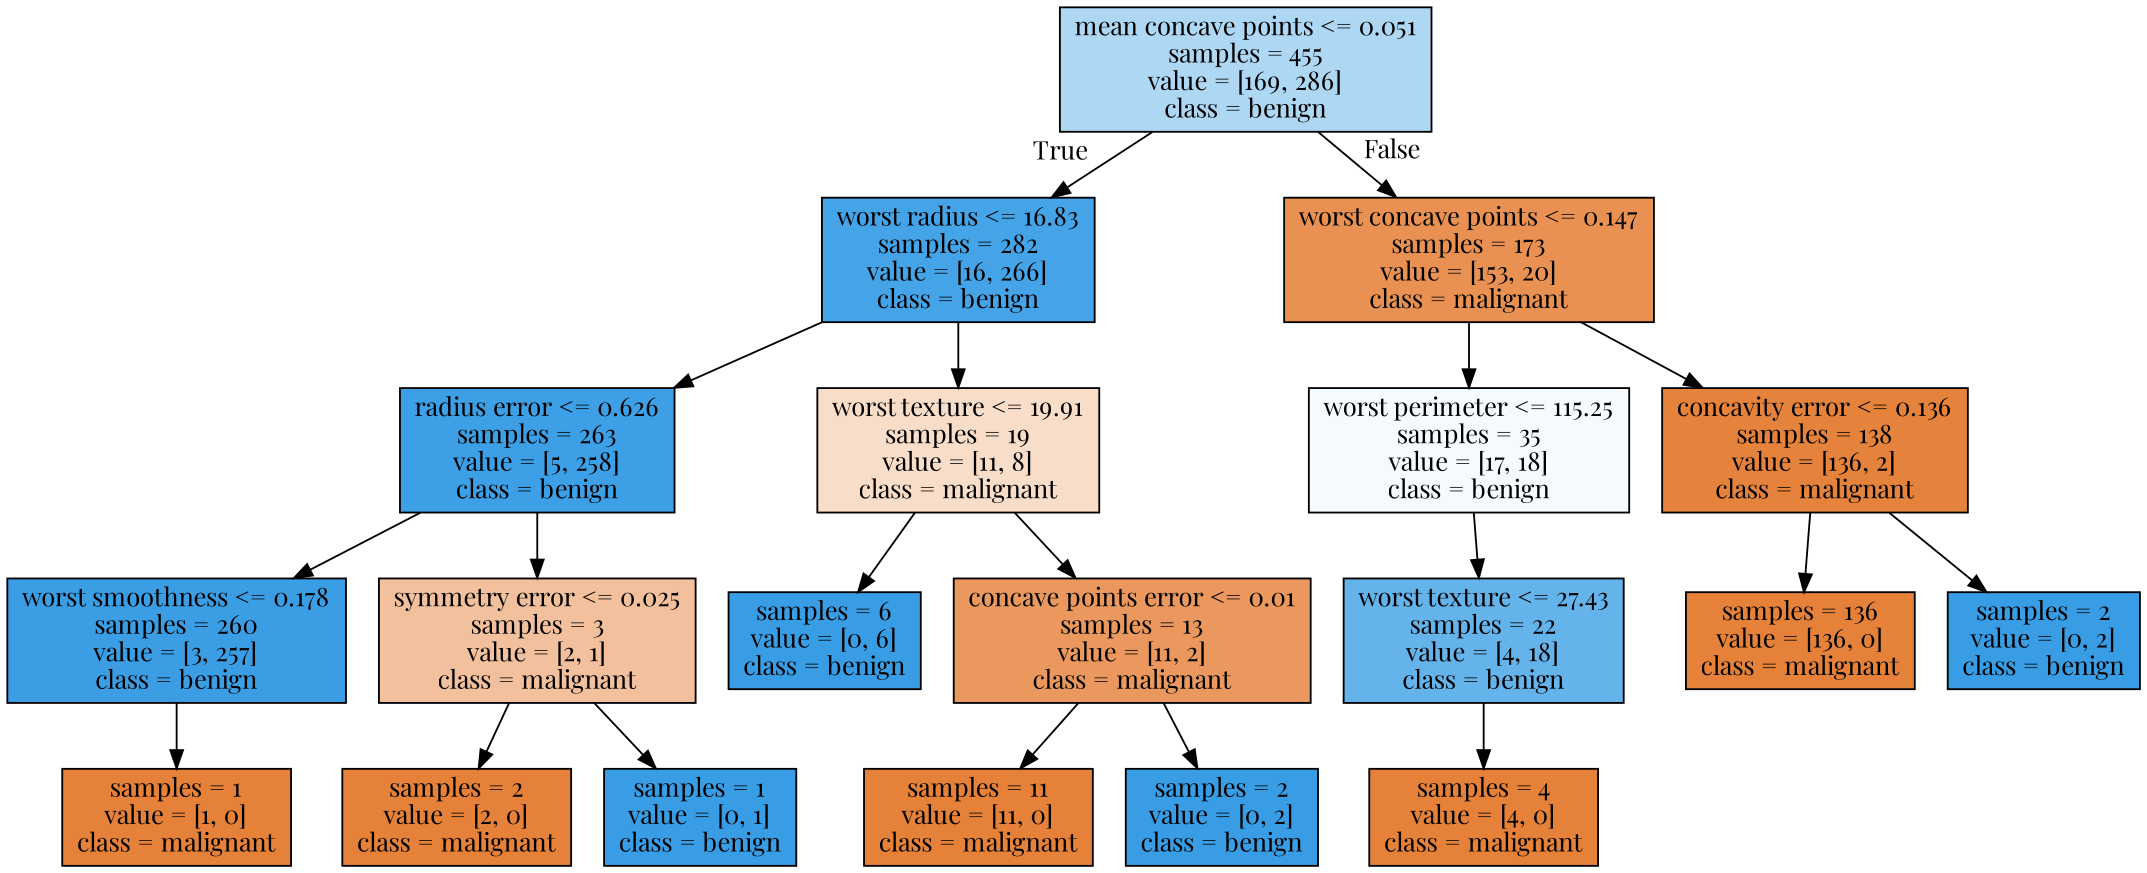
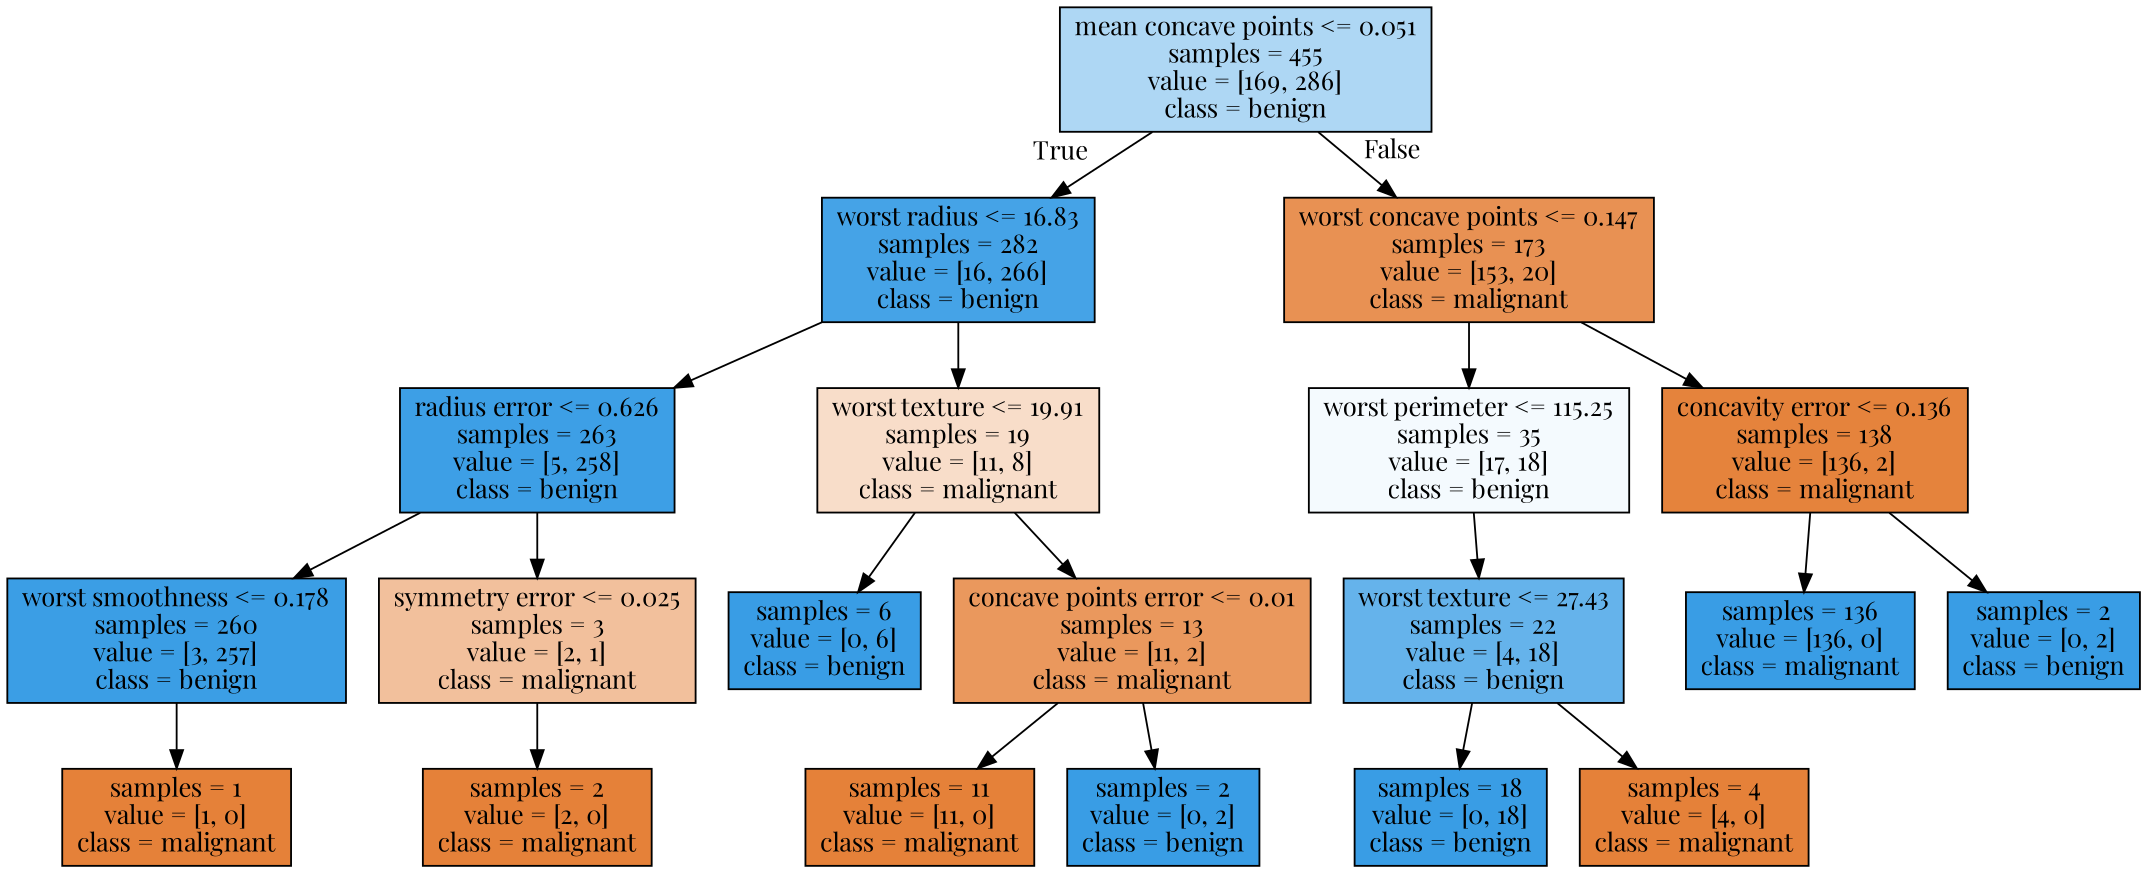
node "samples = 136 value = [136, 0] class = malignant": fillcolor #e58139 -> #399de5
node "samples = 1 value = [0, 1] class = benign": removed
node "samples = 18 value = [0, 18] class = benign": added
